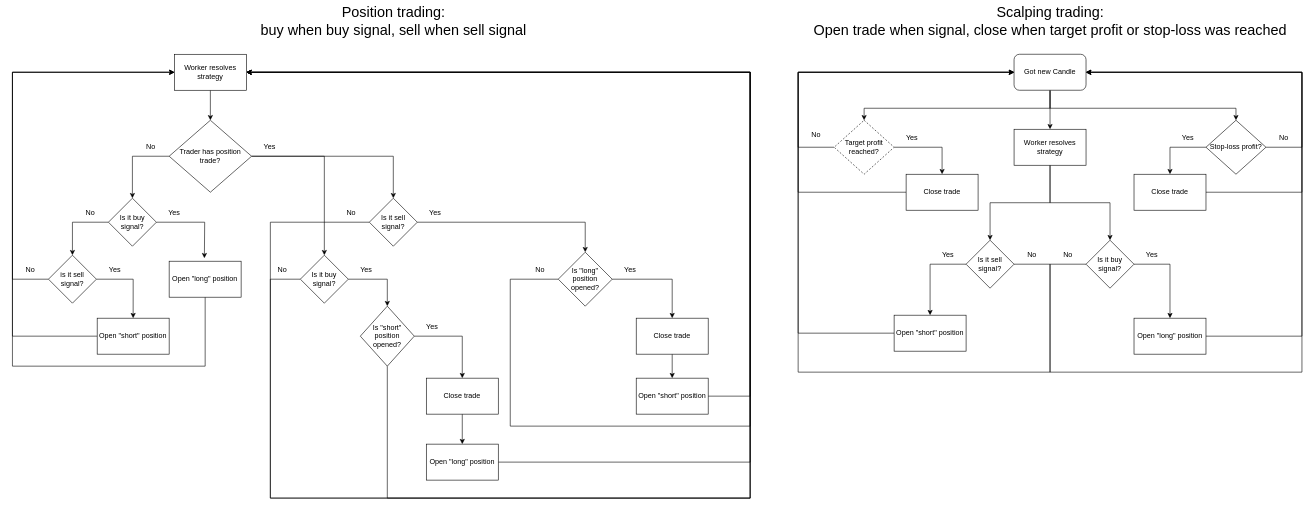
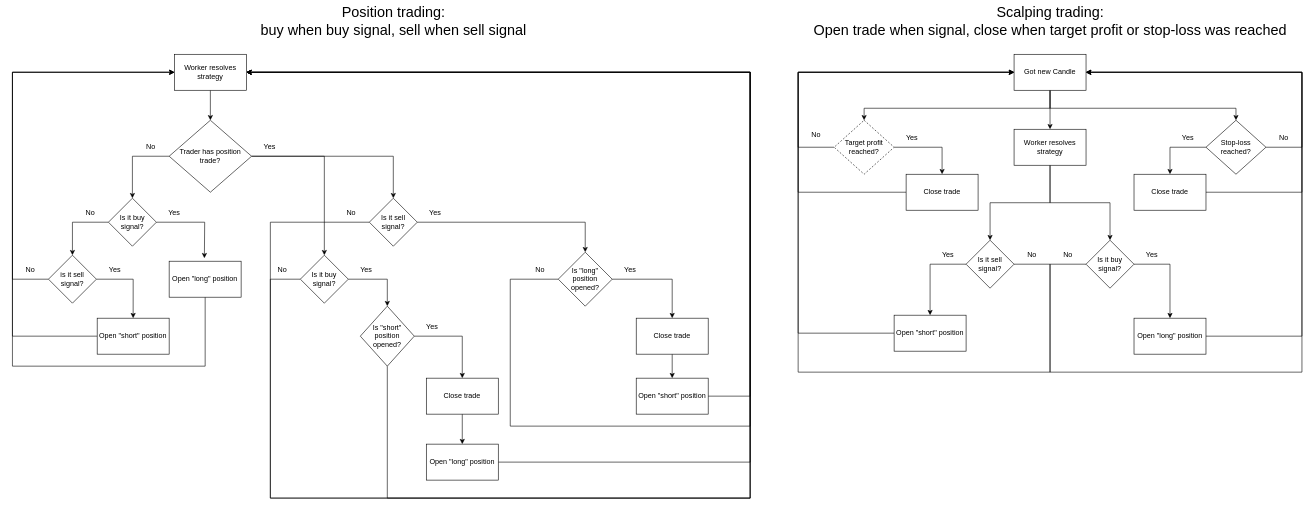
node "Got new Candle": shape rounded rectangle -> rectangle
node "Stop-loss profit?": label "Stop-loss profit?" -> "Stop-loss reached?"
